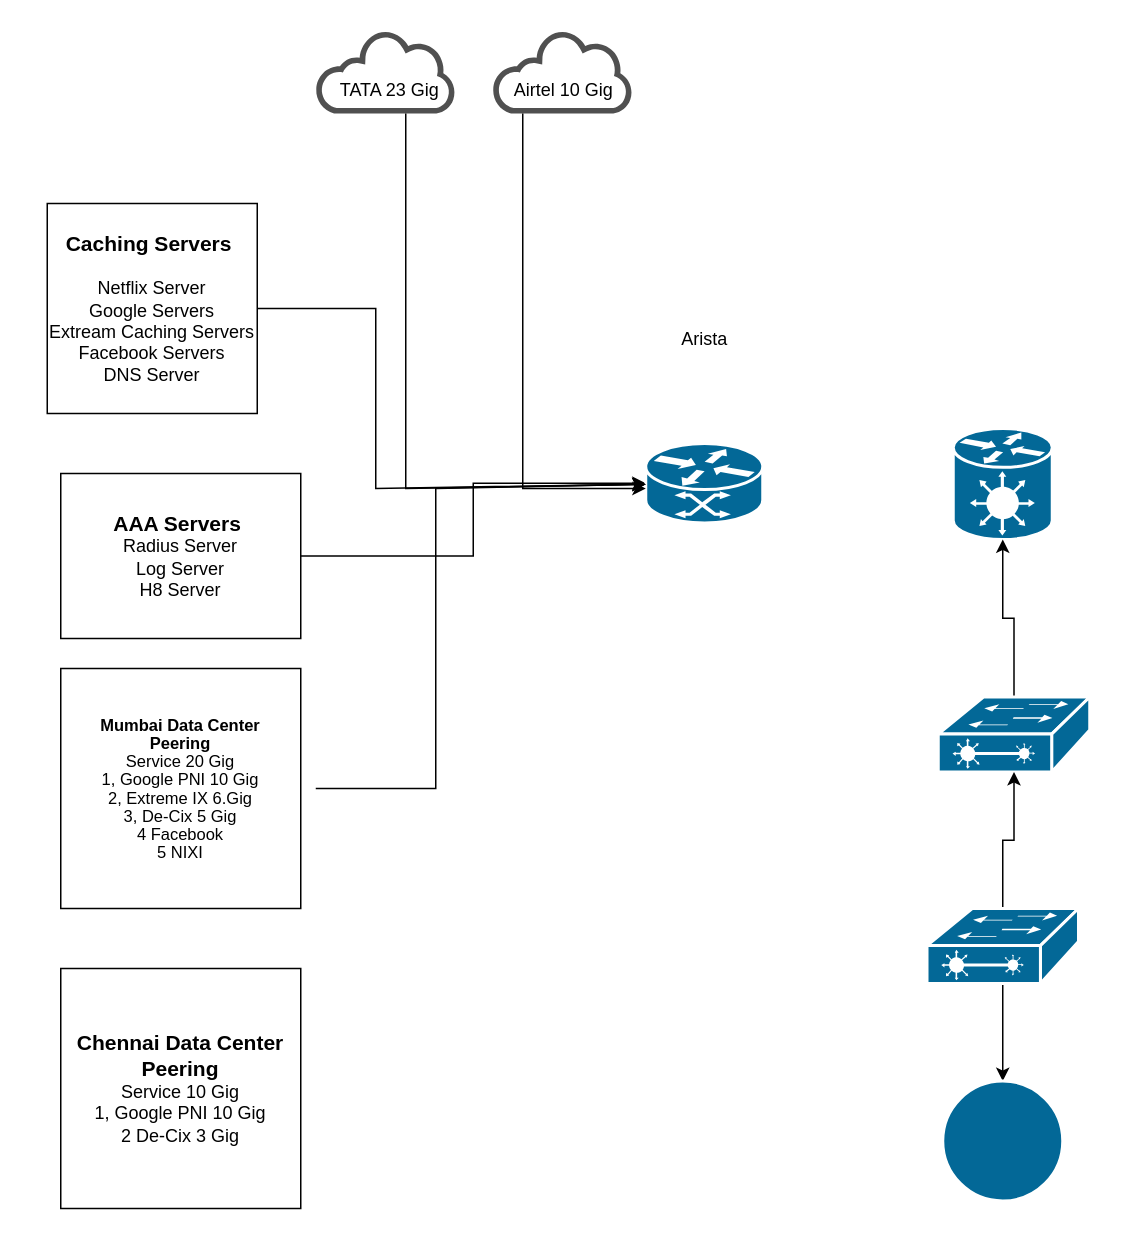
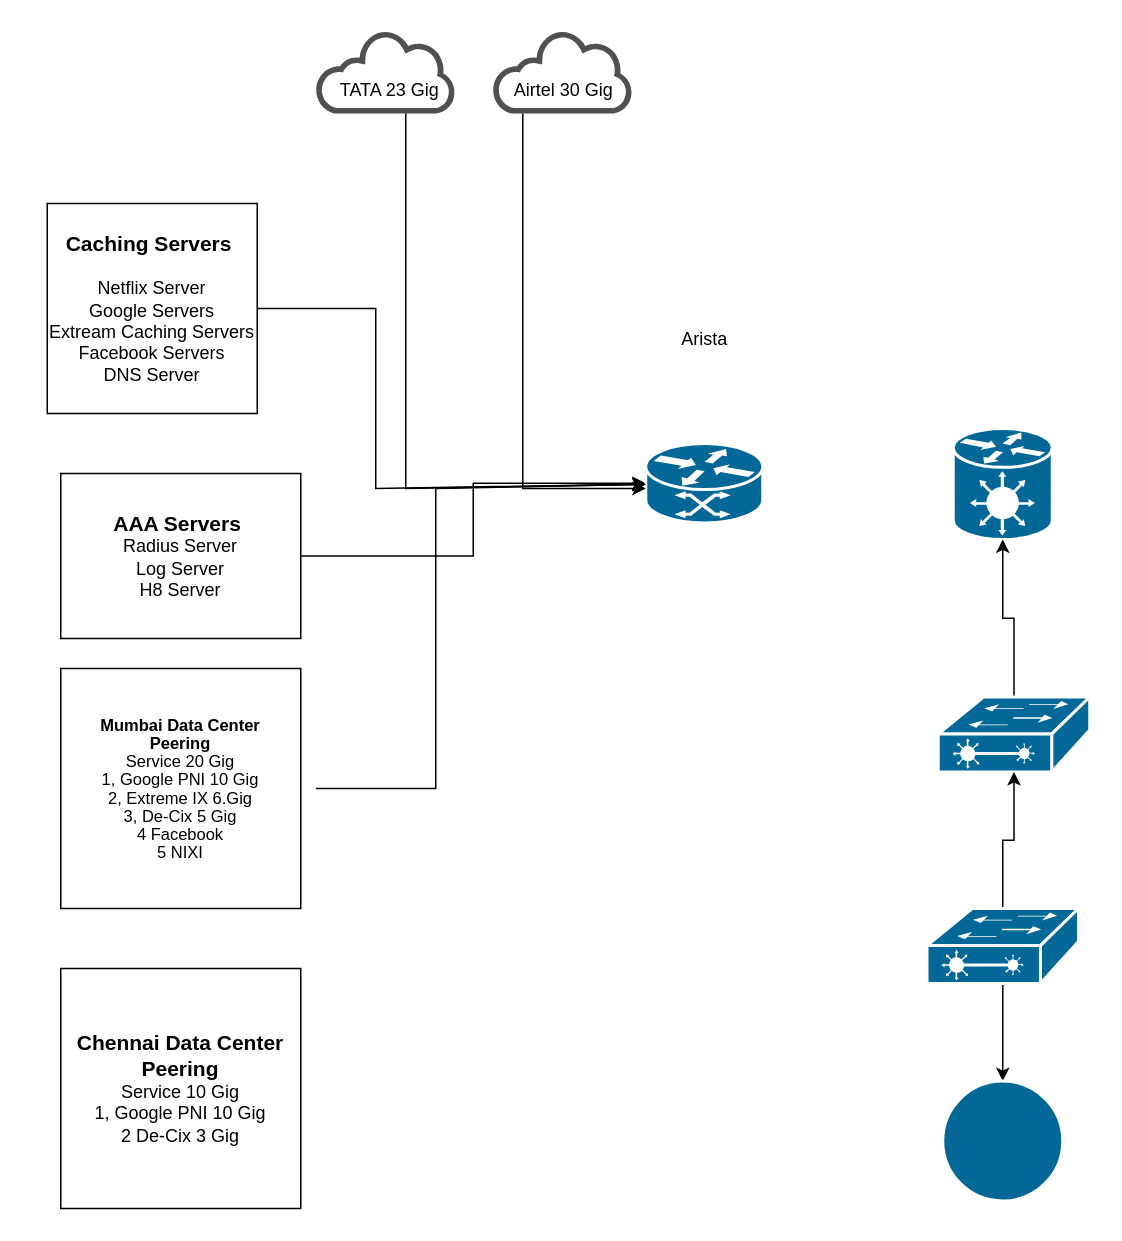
node "Airtel 10 Gig": label "Airtel 10 Gig" -> "Airtel 30 Gig"
